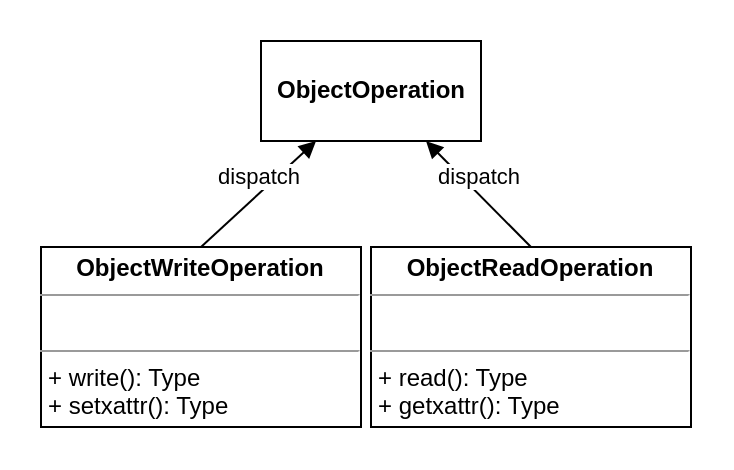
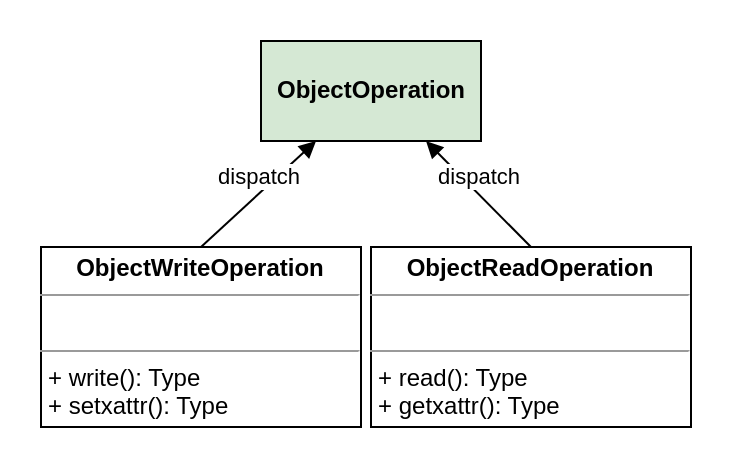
node "ObjectOperation": fillcolor #ffffff -> #d5e8d4
